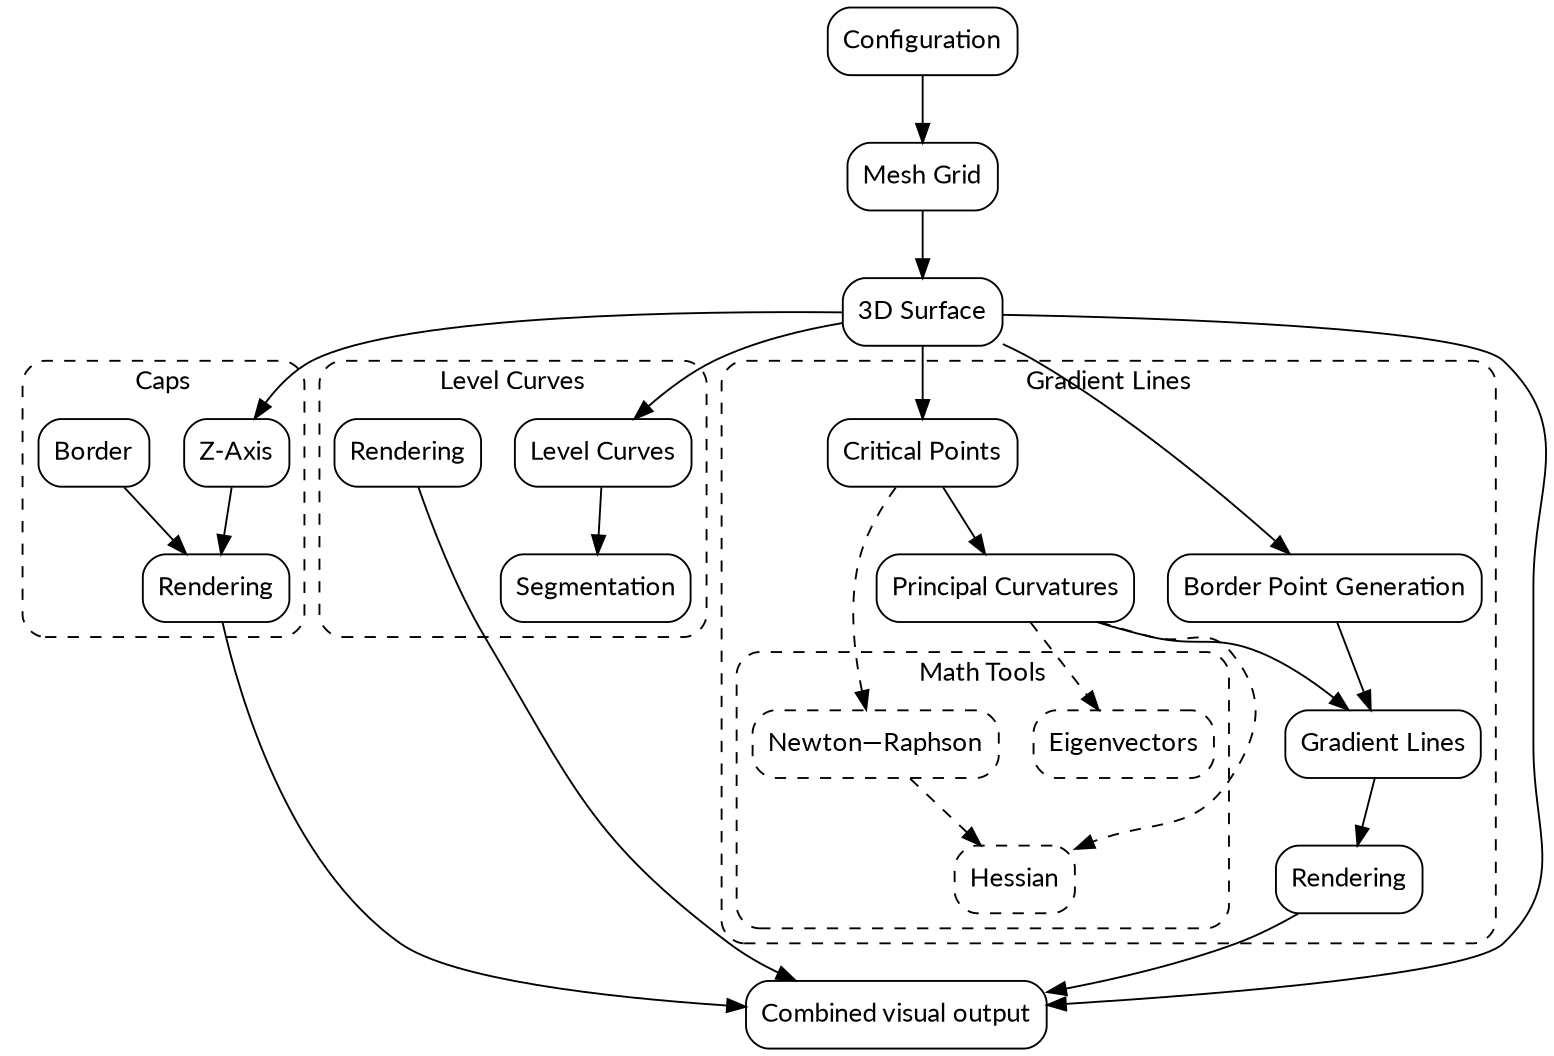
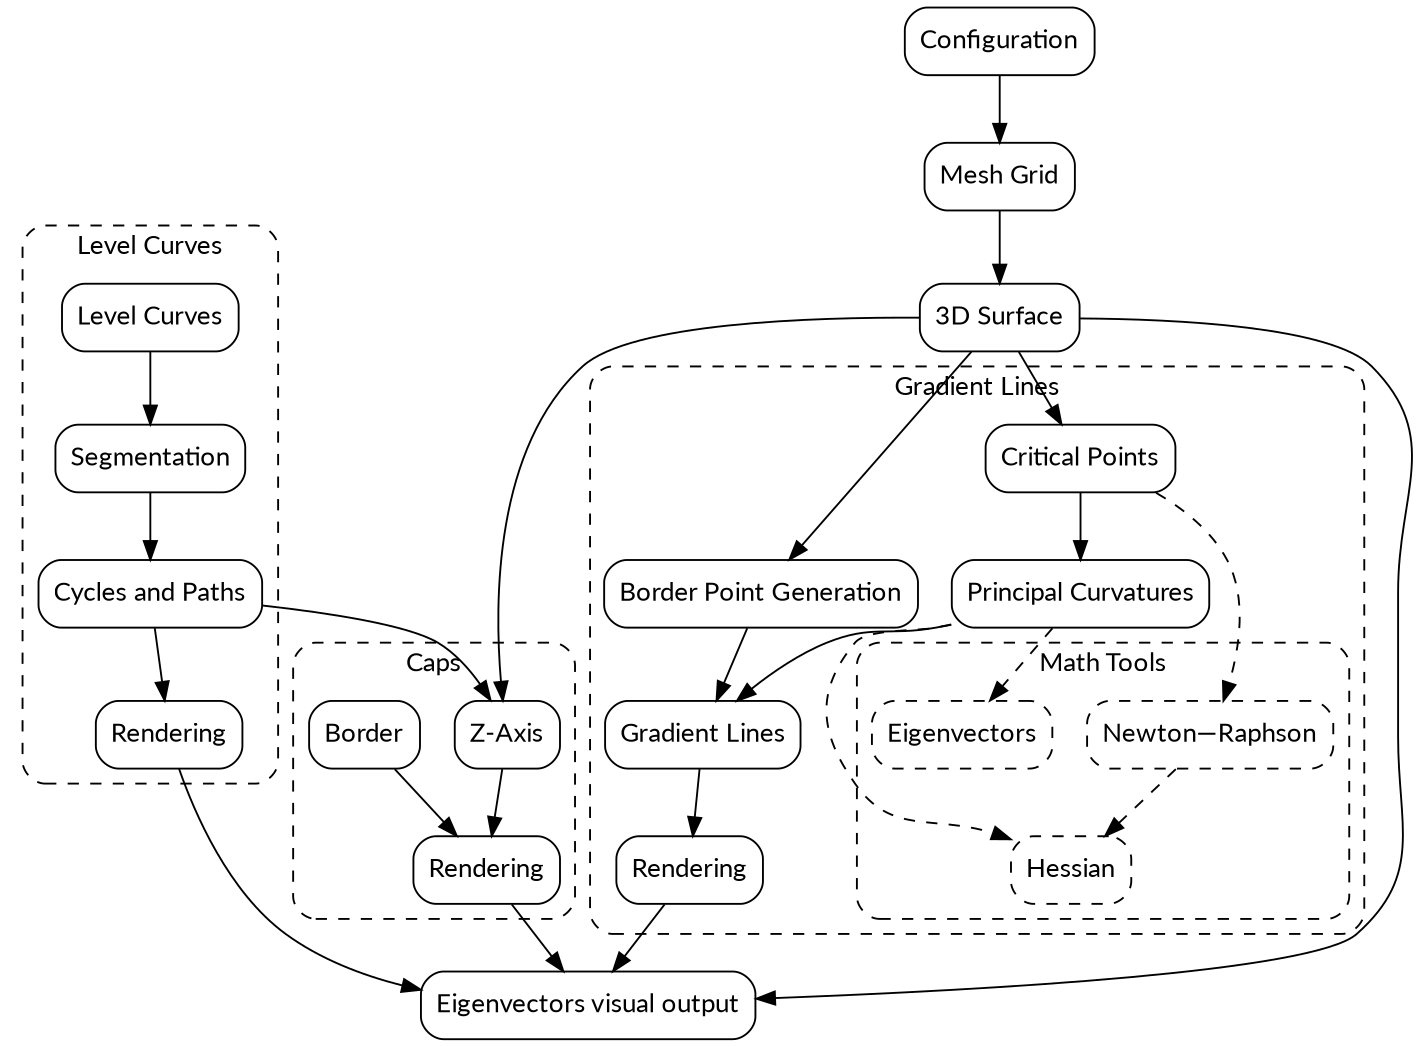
edge "3D Surface" -> "Level Curves": removed
node "Cycles and Paths": added
node "Combined visual output": label "Combined visual output" -> "Eigenvectors visual output"
